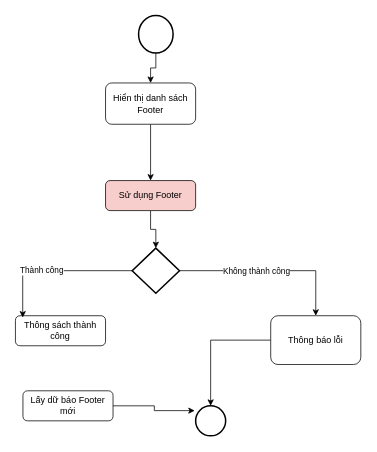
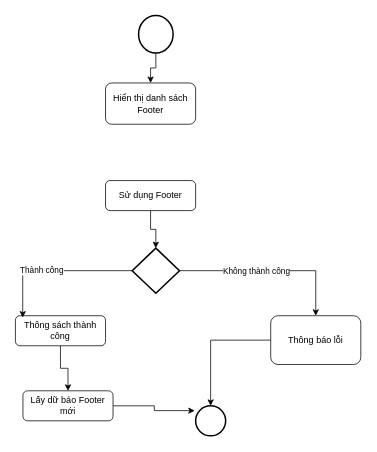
edge "Hiển thị danh sách Footer" -> "Sử dụng Footer": removed
node "Sử dụng Footer": fillcolor #f8cecc -> #ffffff
edge "Thông sách thành công" -> "Lấy dữ báo Footer mới": added
